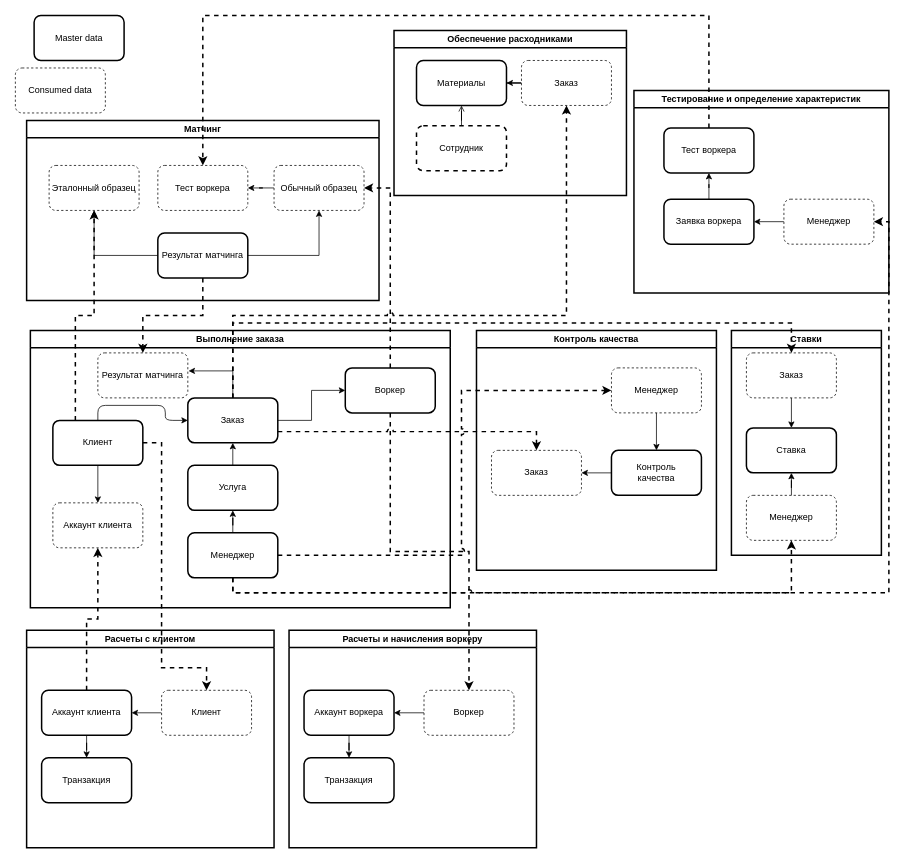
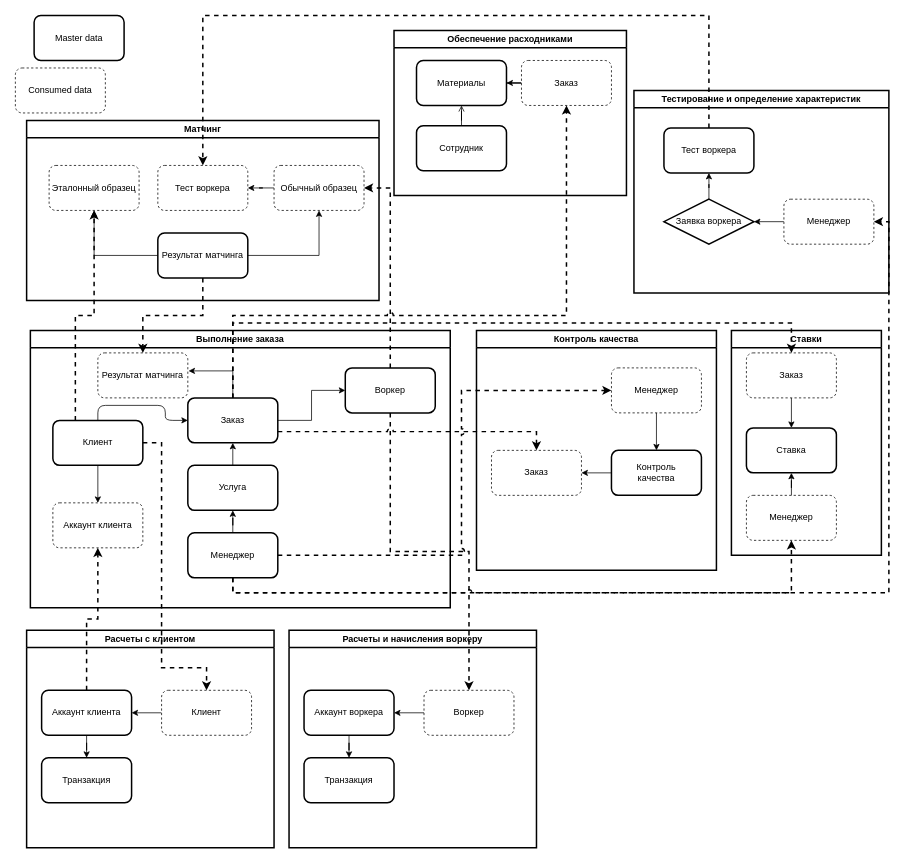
node "Сотрудник": style dashed -> solid
node "Заявка воркера": shape rounded rectangle -> diamond
